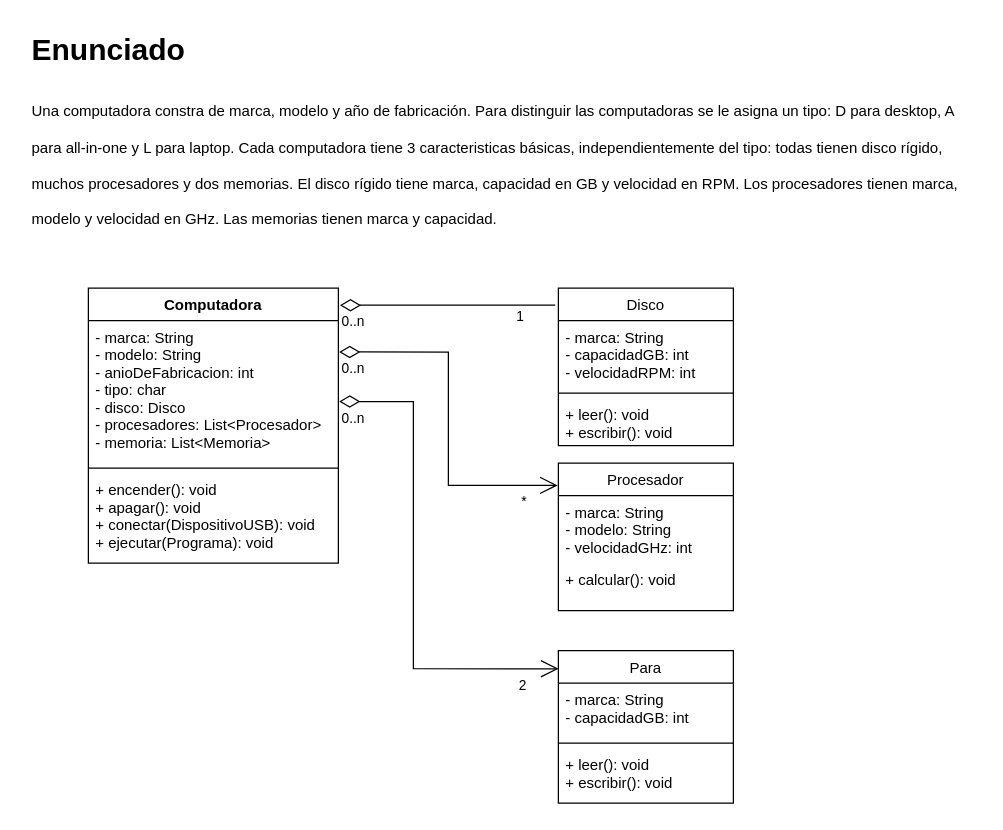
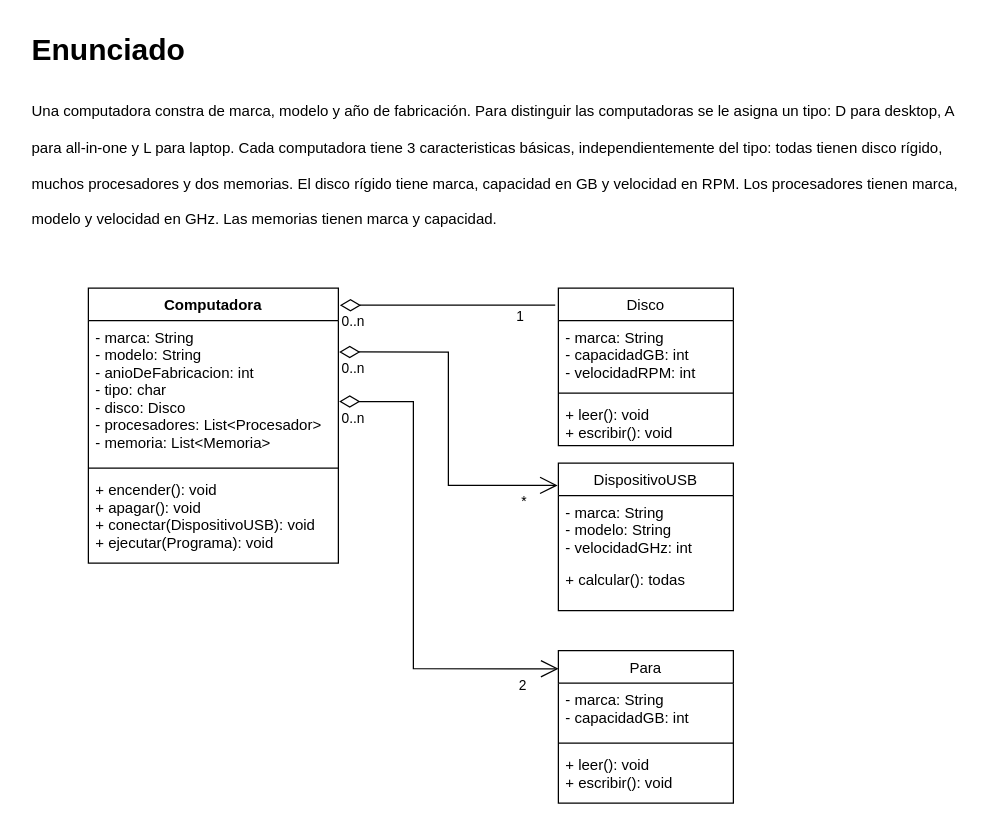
node "Procesador": label "Procesador" -> "DispositivoUSB"
node "+ calcular(): void": label "+ calcular(): void" -> "+ calcular(): todas"
